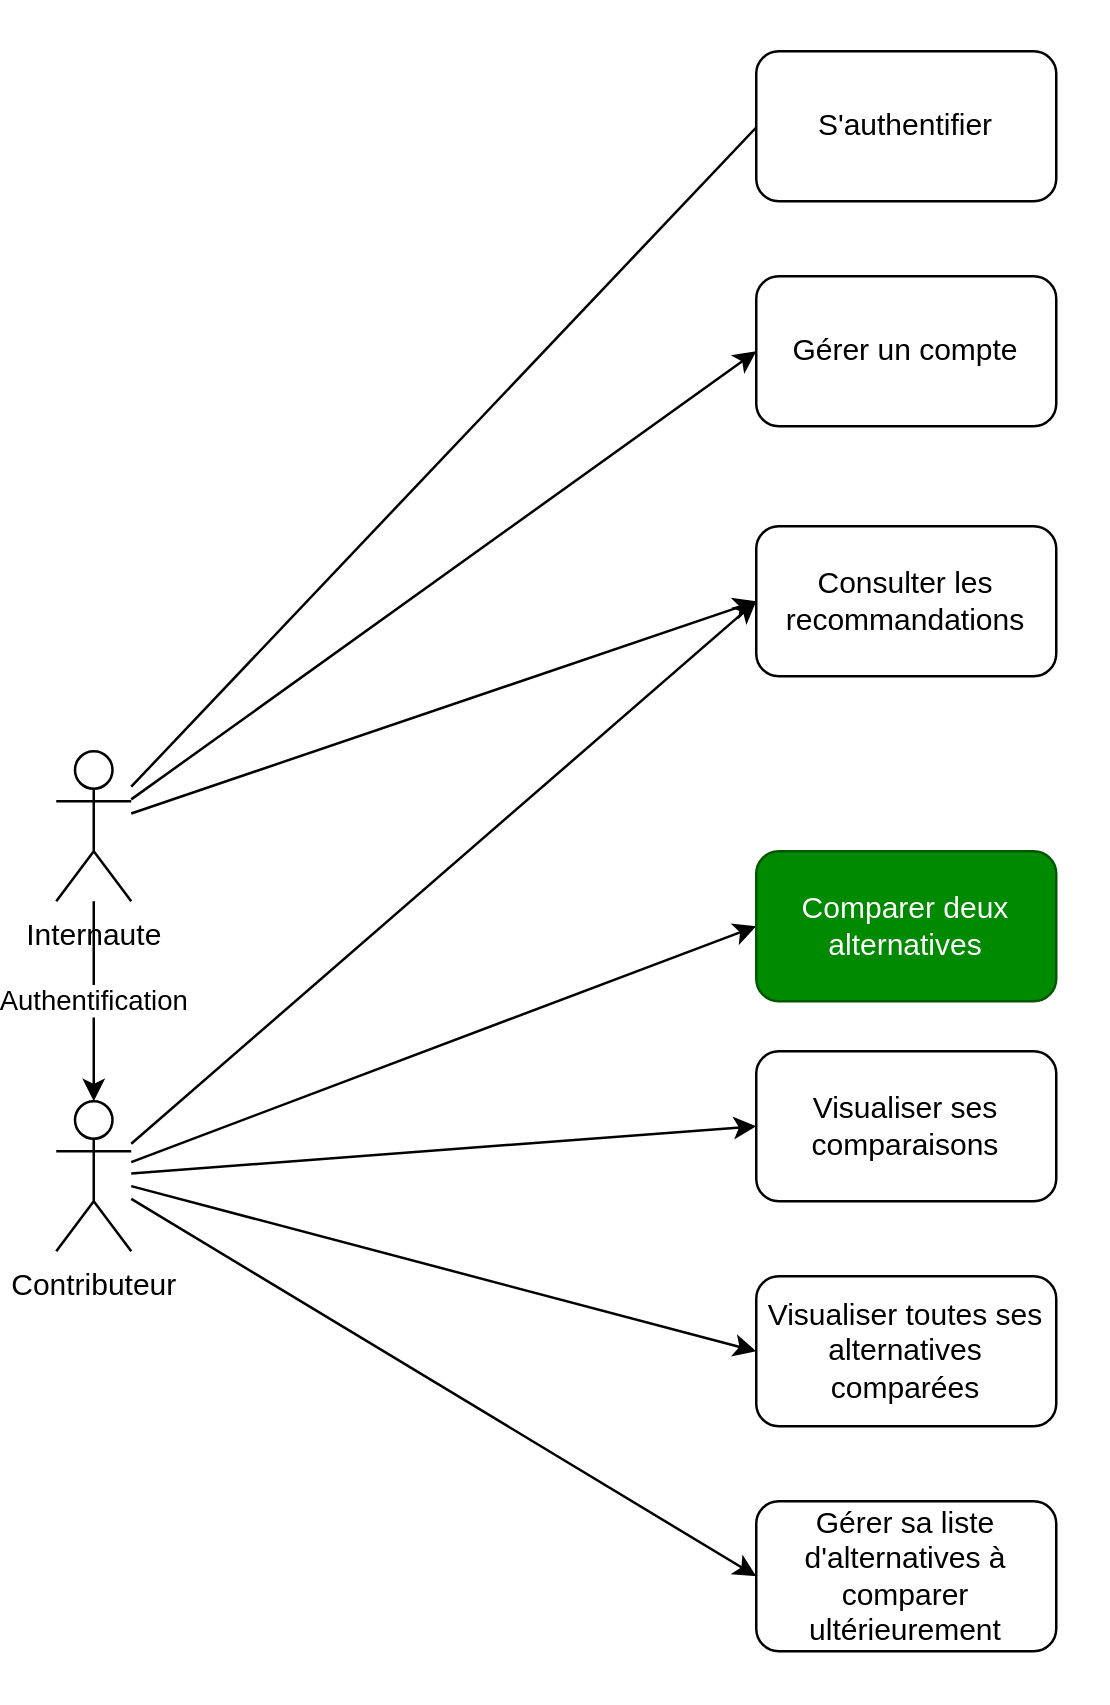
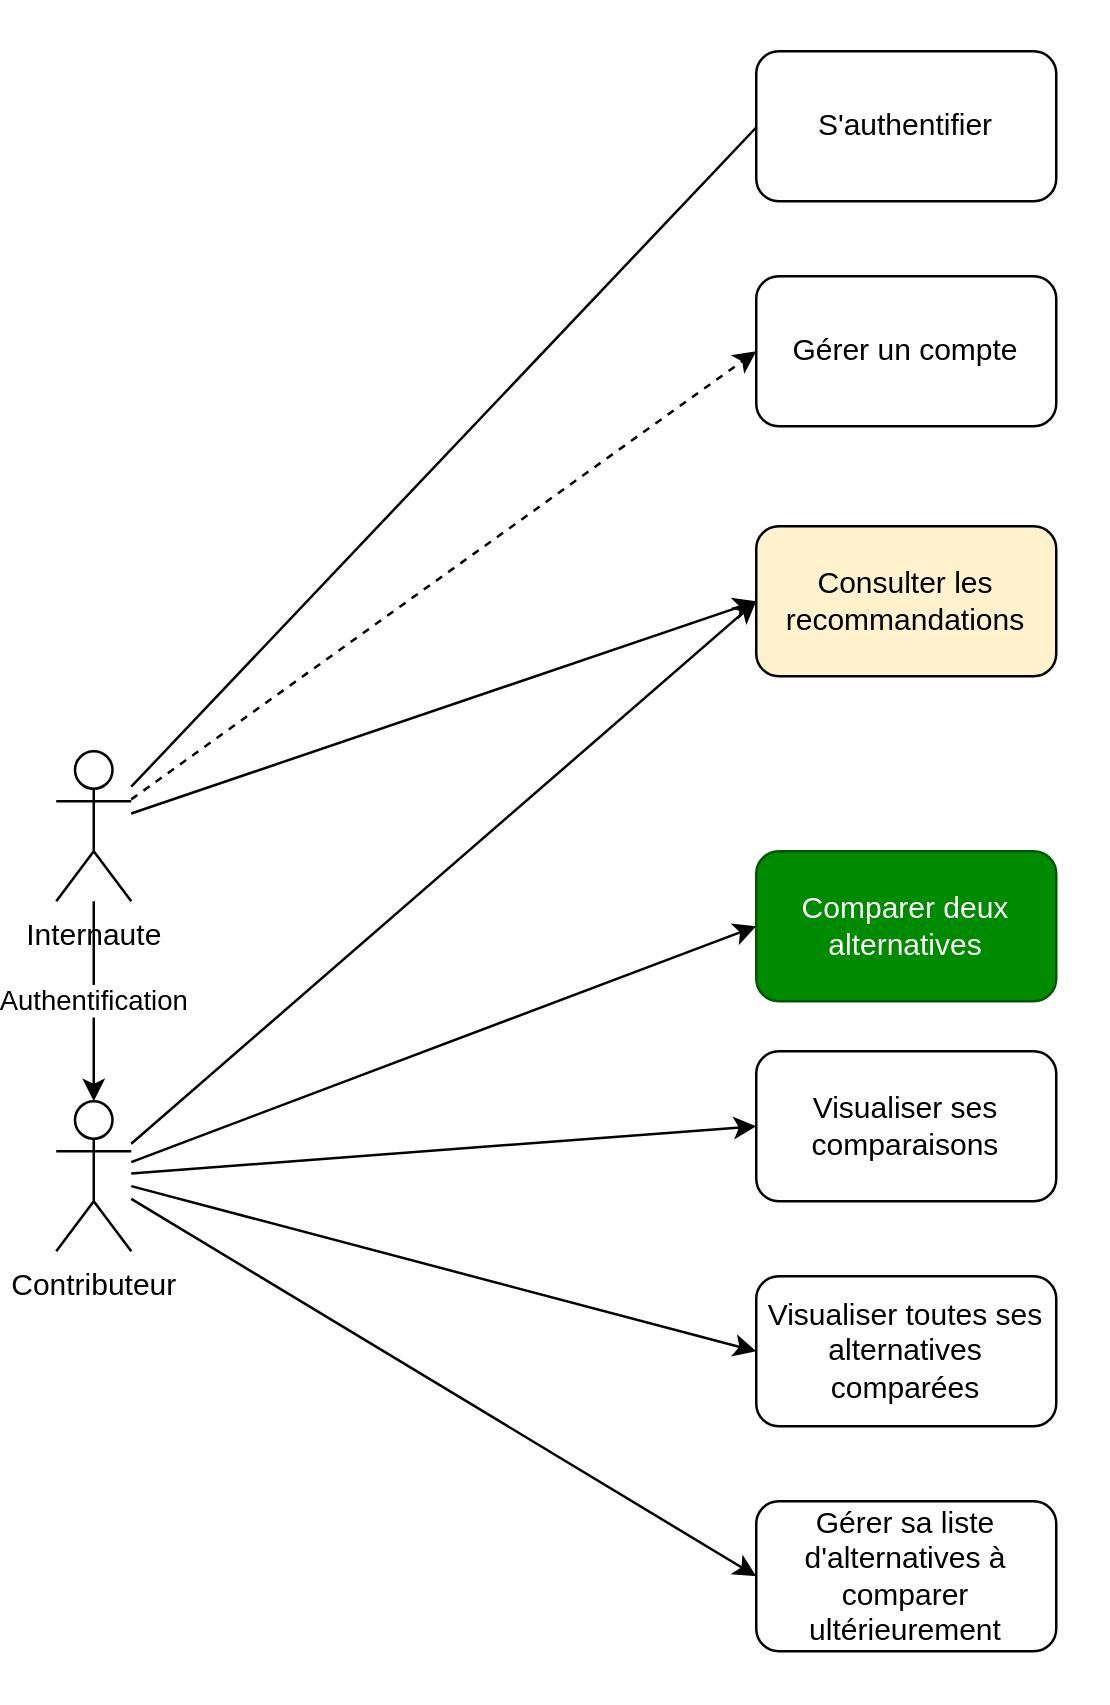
edge "Internaute" -> "Gérer un compte": style solid -> dashed
node "Consulter les recommandations": fillcolor #ffffff -> #fff2cc
